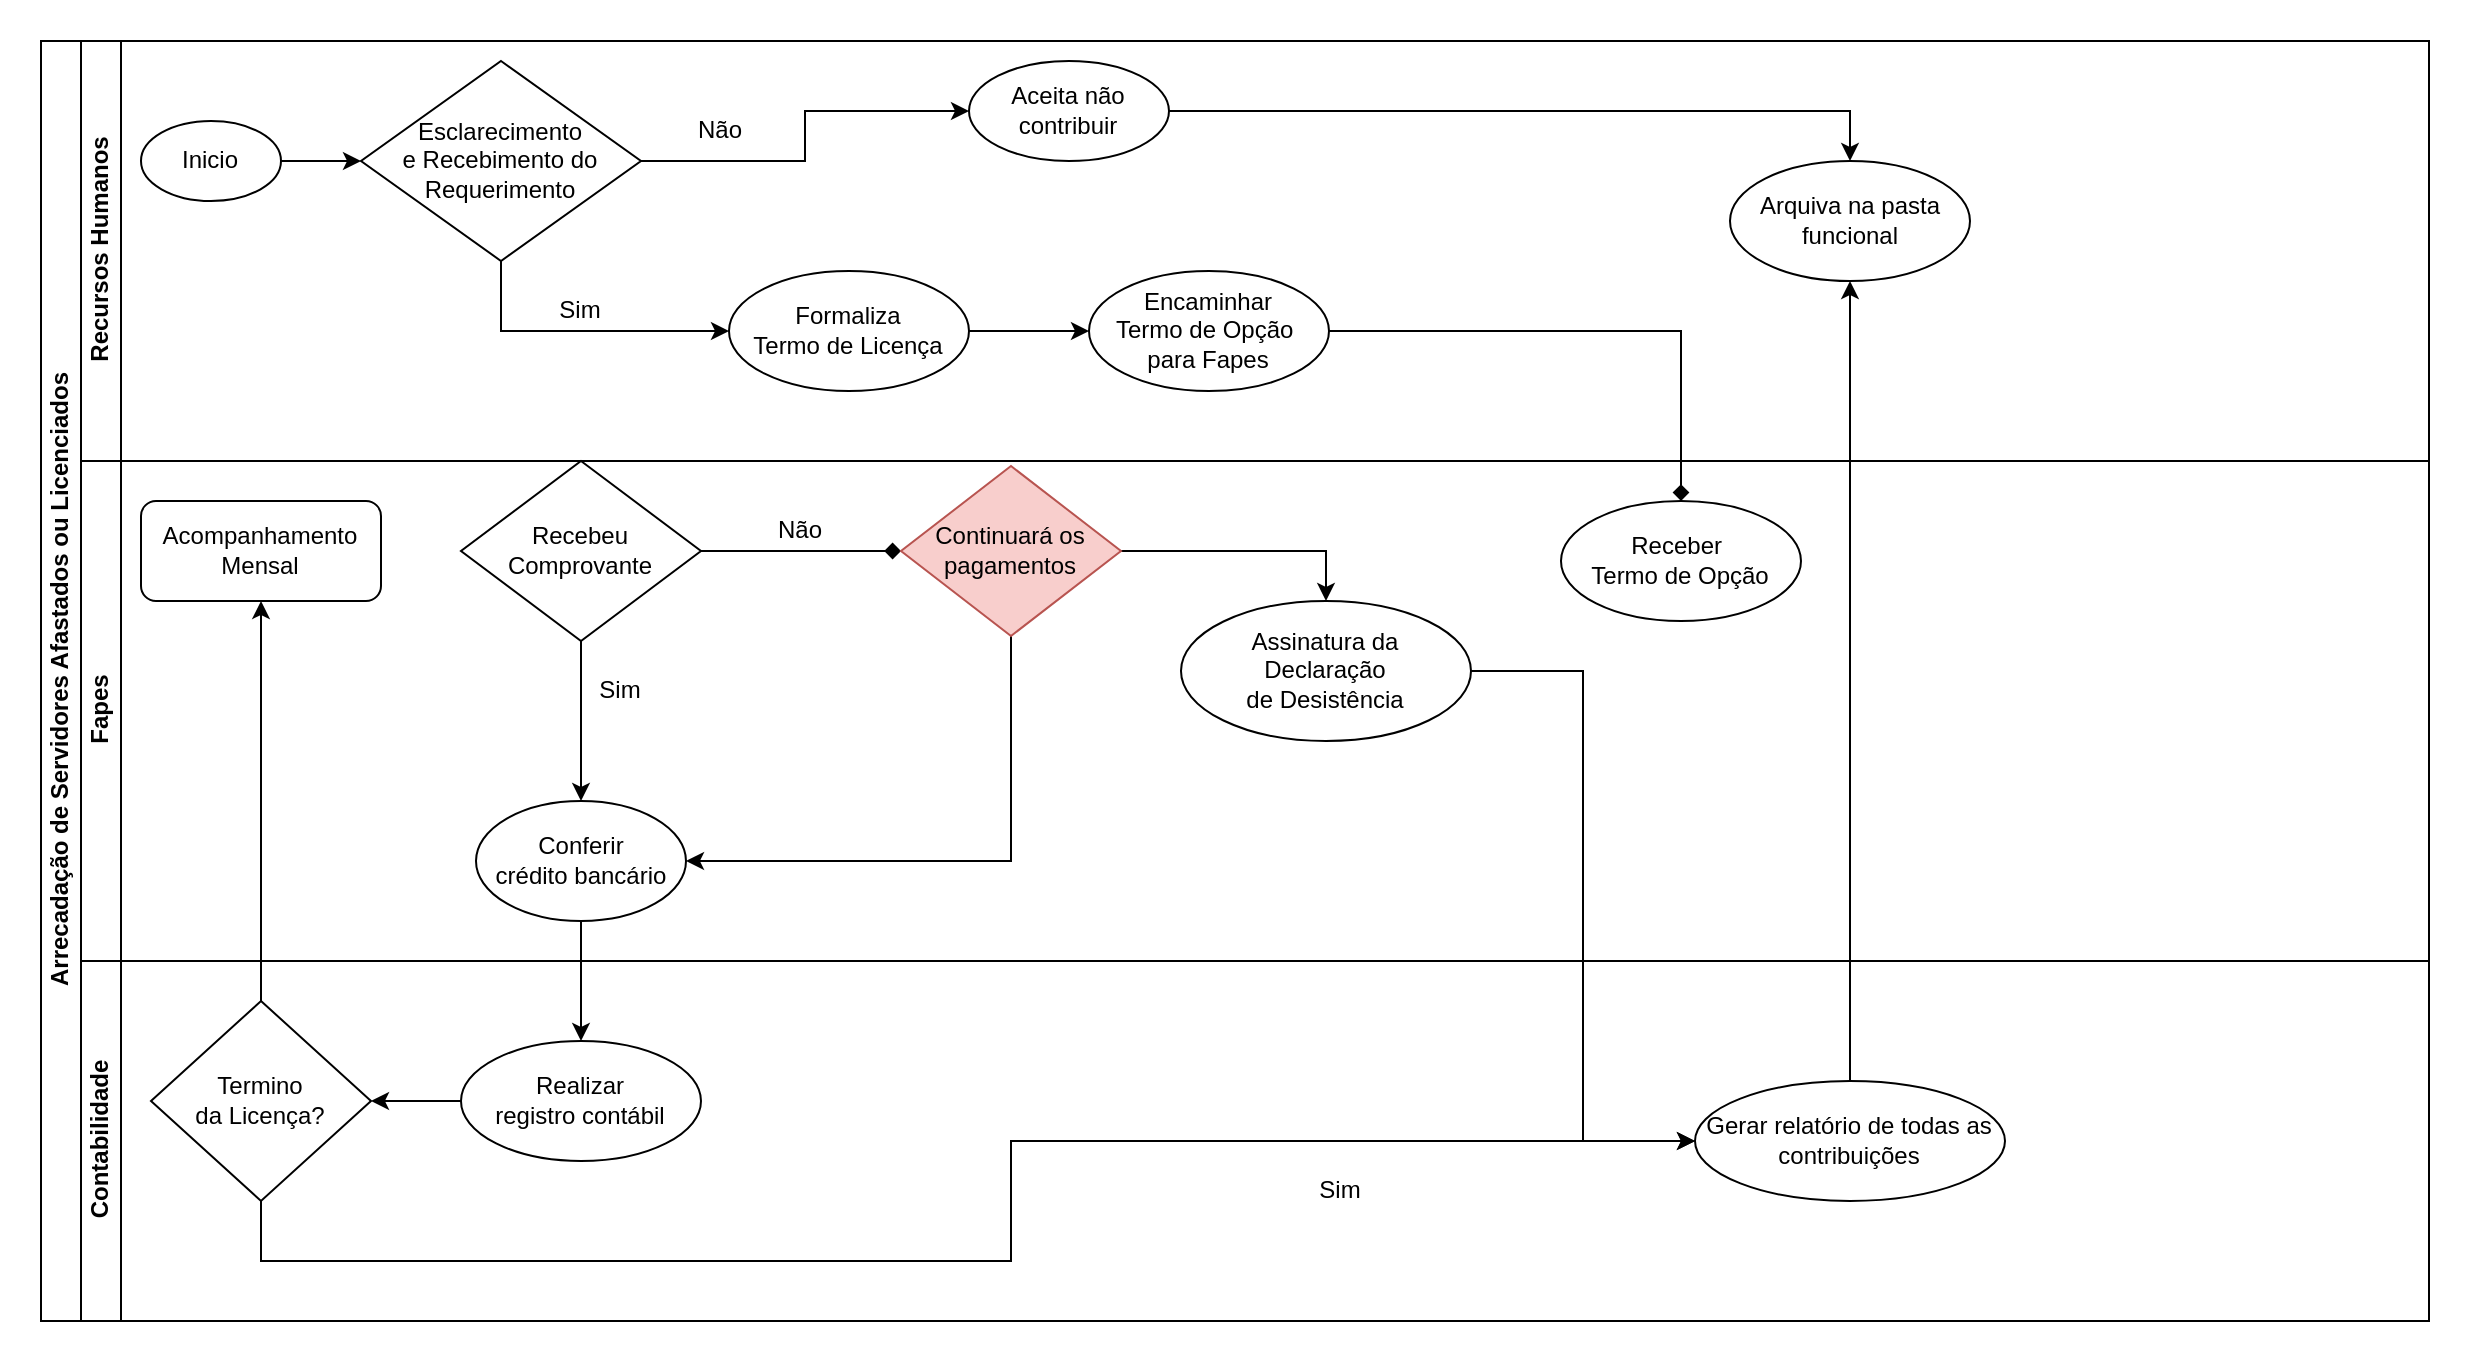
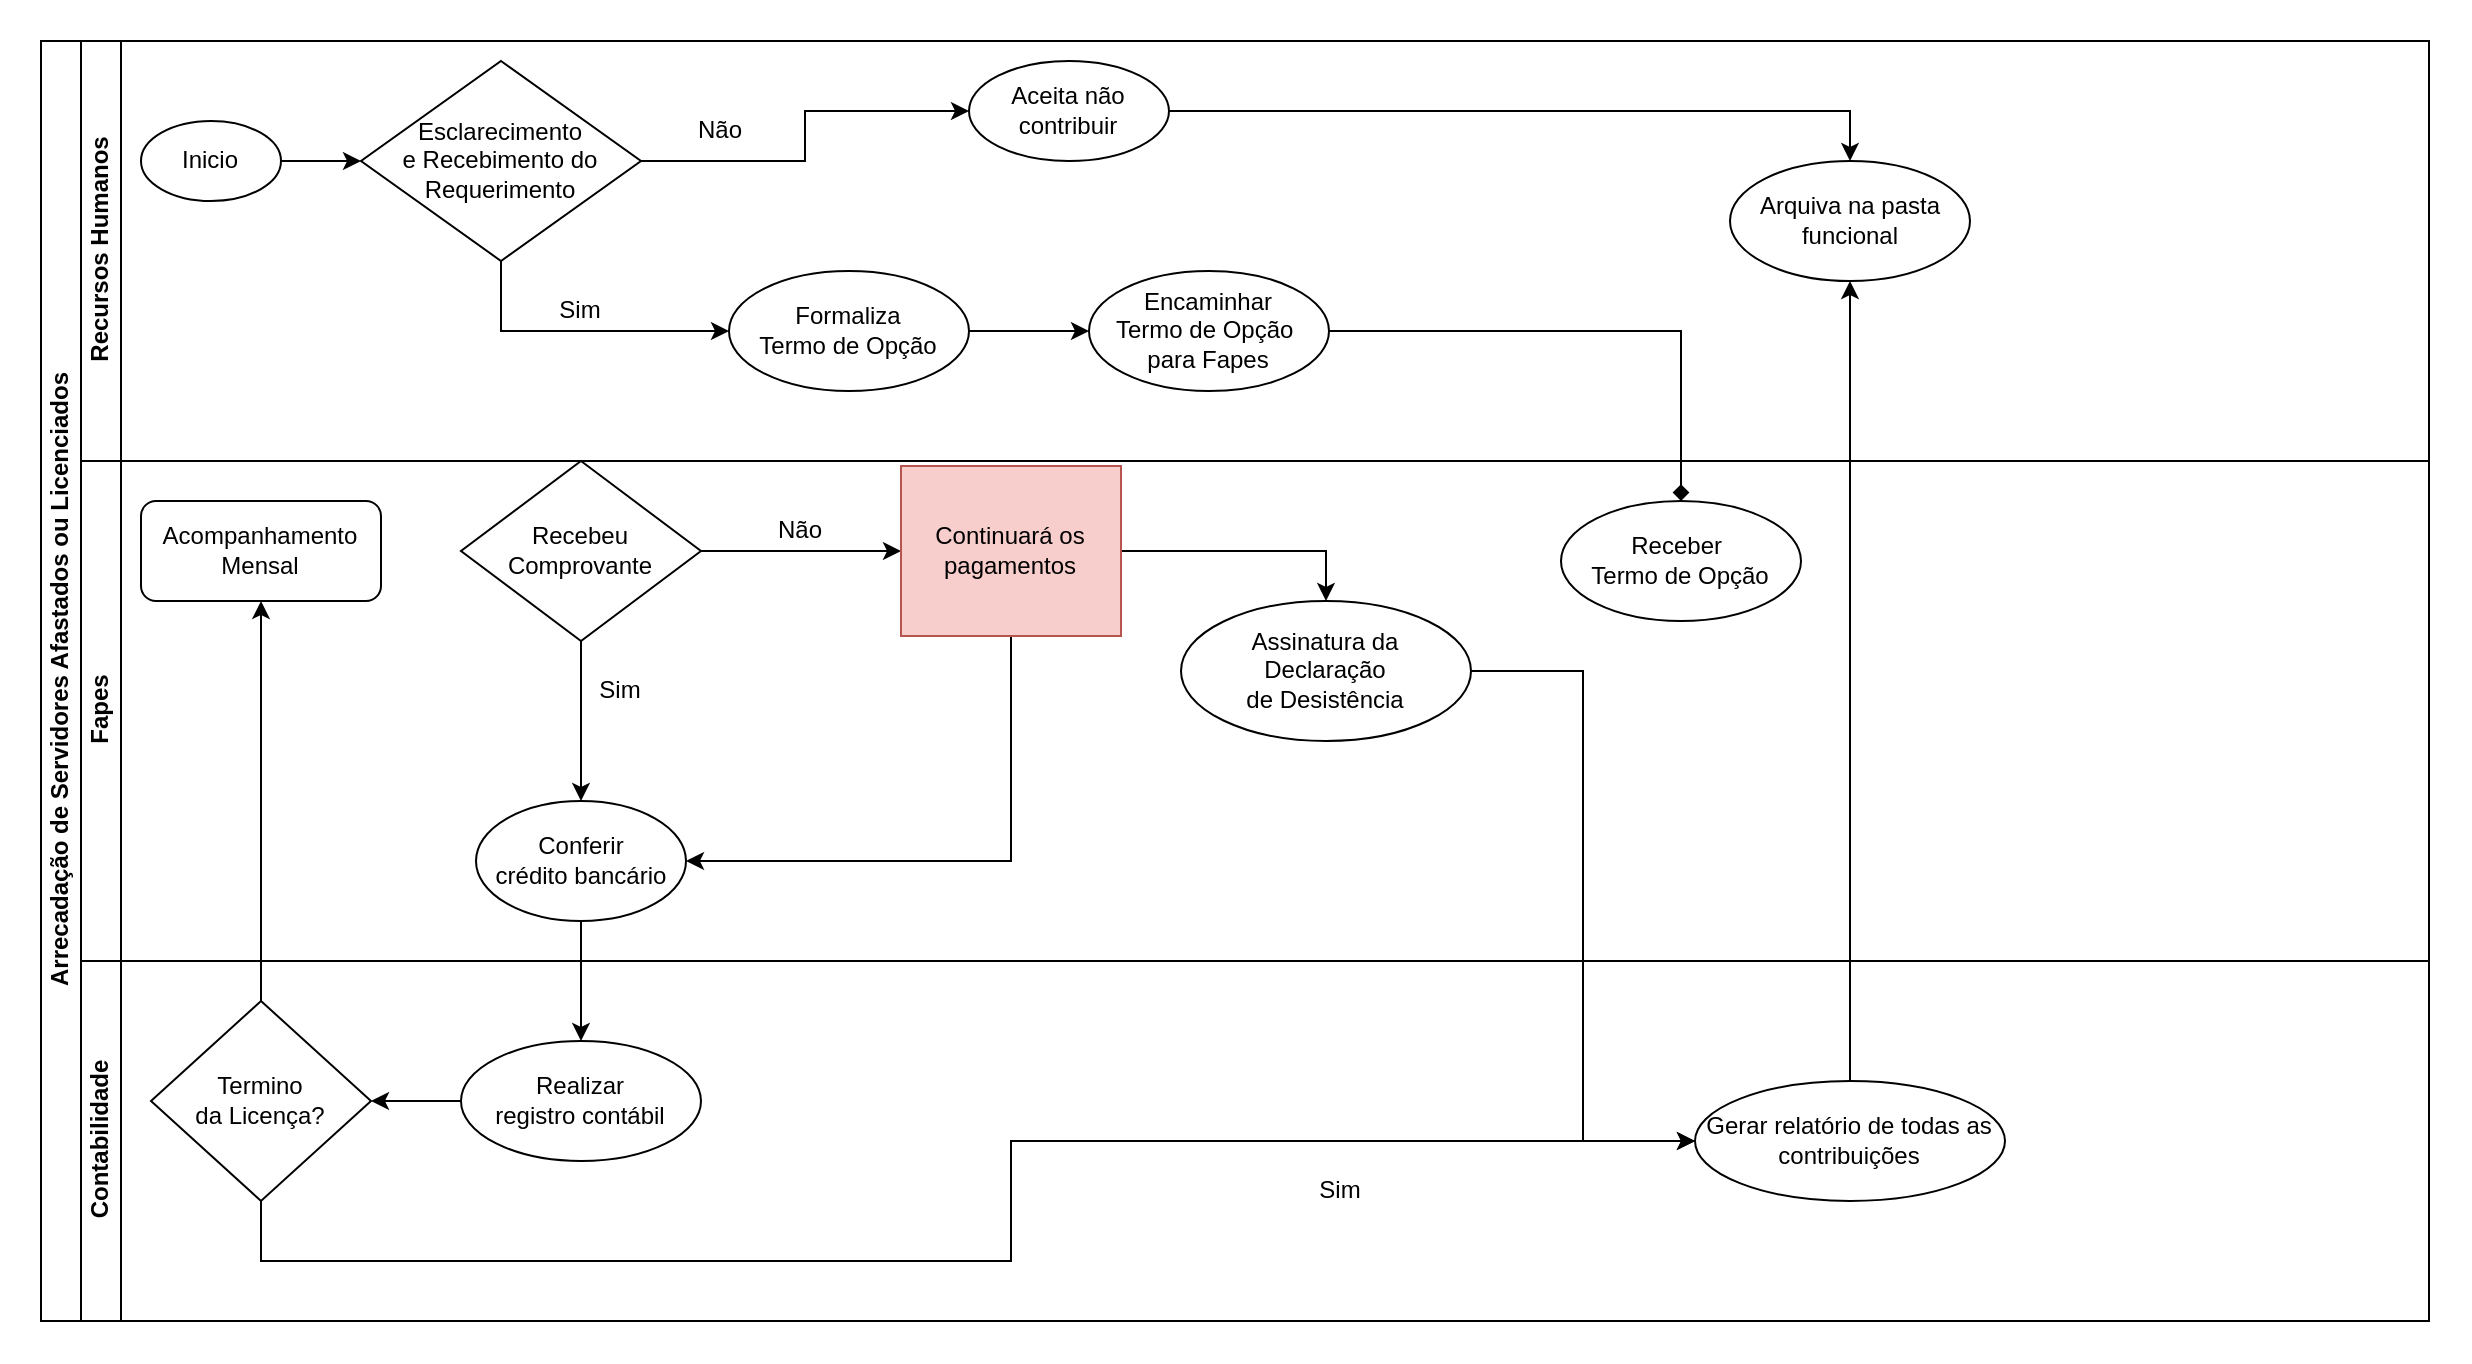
node "Formaliza Termo de Licença": label "Formaliza Termo de Licença" -> "Formaliza Termo de Opção"
edge "Recebeu Comprovante" -> "Continuará os pagamentos": arrowhead diamond -> classic
node "Continuará os pagamentos": shape diamond -> rectangle
